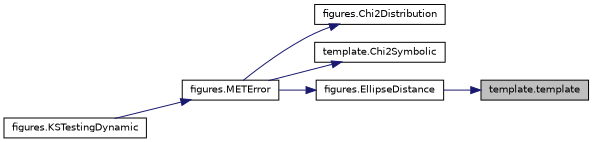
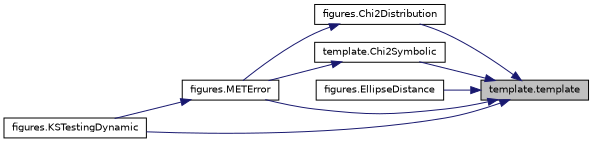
edge "figures.Chi2Distribution" -> "template.template": added
edge "template.Chi2Symbolic" -> "template.template": added
edge "figures.METError" -> "figures.EllipseDistance": now "figures.METError" -> "template.template"
edge "figures.KSTestingDynamic" -> "template.template": added
